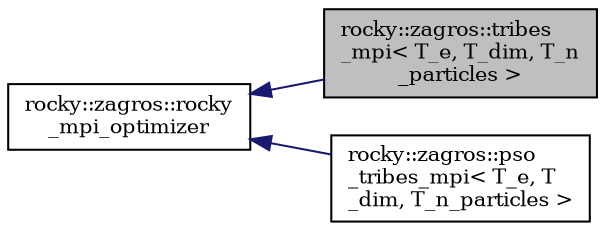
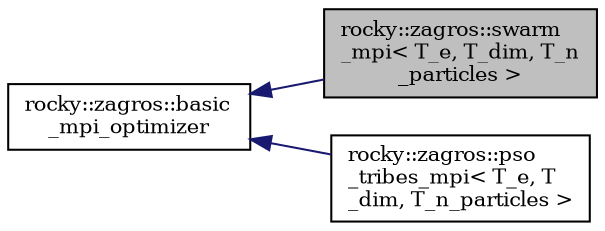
node "rocky::zagros::tribes _mpi< T_e, T_dim, T_n _particles >": label "rocky::zagros::tribes _mpi< T_e, T_dim, T_n _particles >" -> "rocky::zagros::swarm _mpi< T_e, T_dim, T_n _particles >"
node "rocky::zagros::rocky _mpi_optimizer": label "rocky::zagros::rocky _mpi_optimizer" -> "rocky::zagros::basic _mpi_optimizer"
